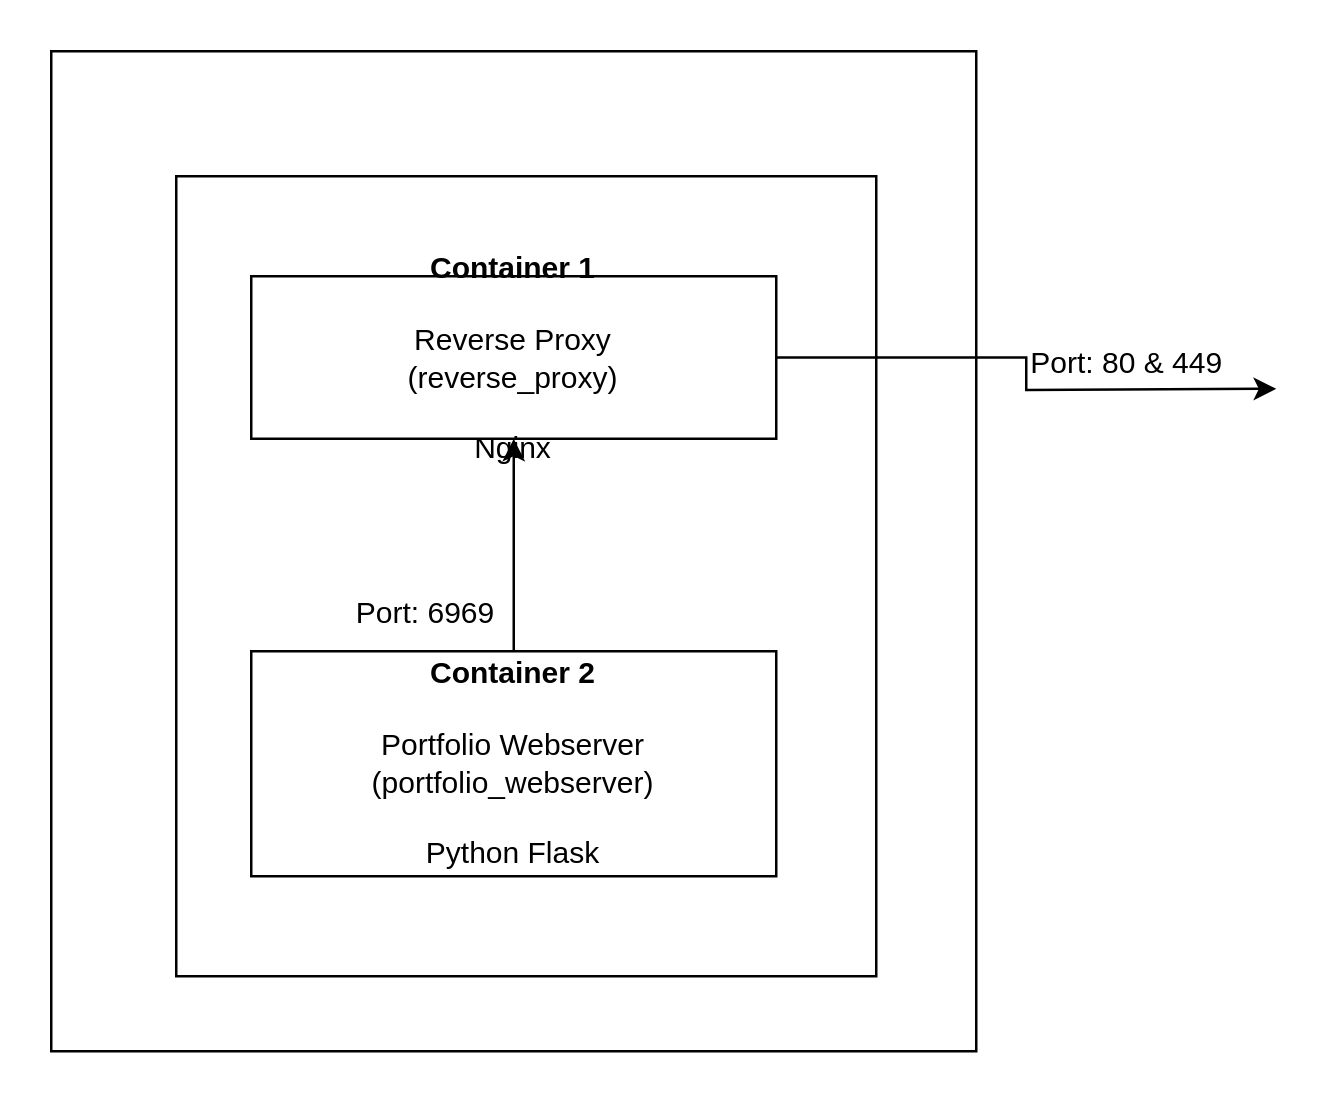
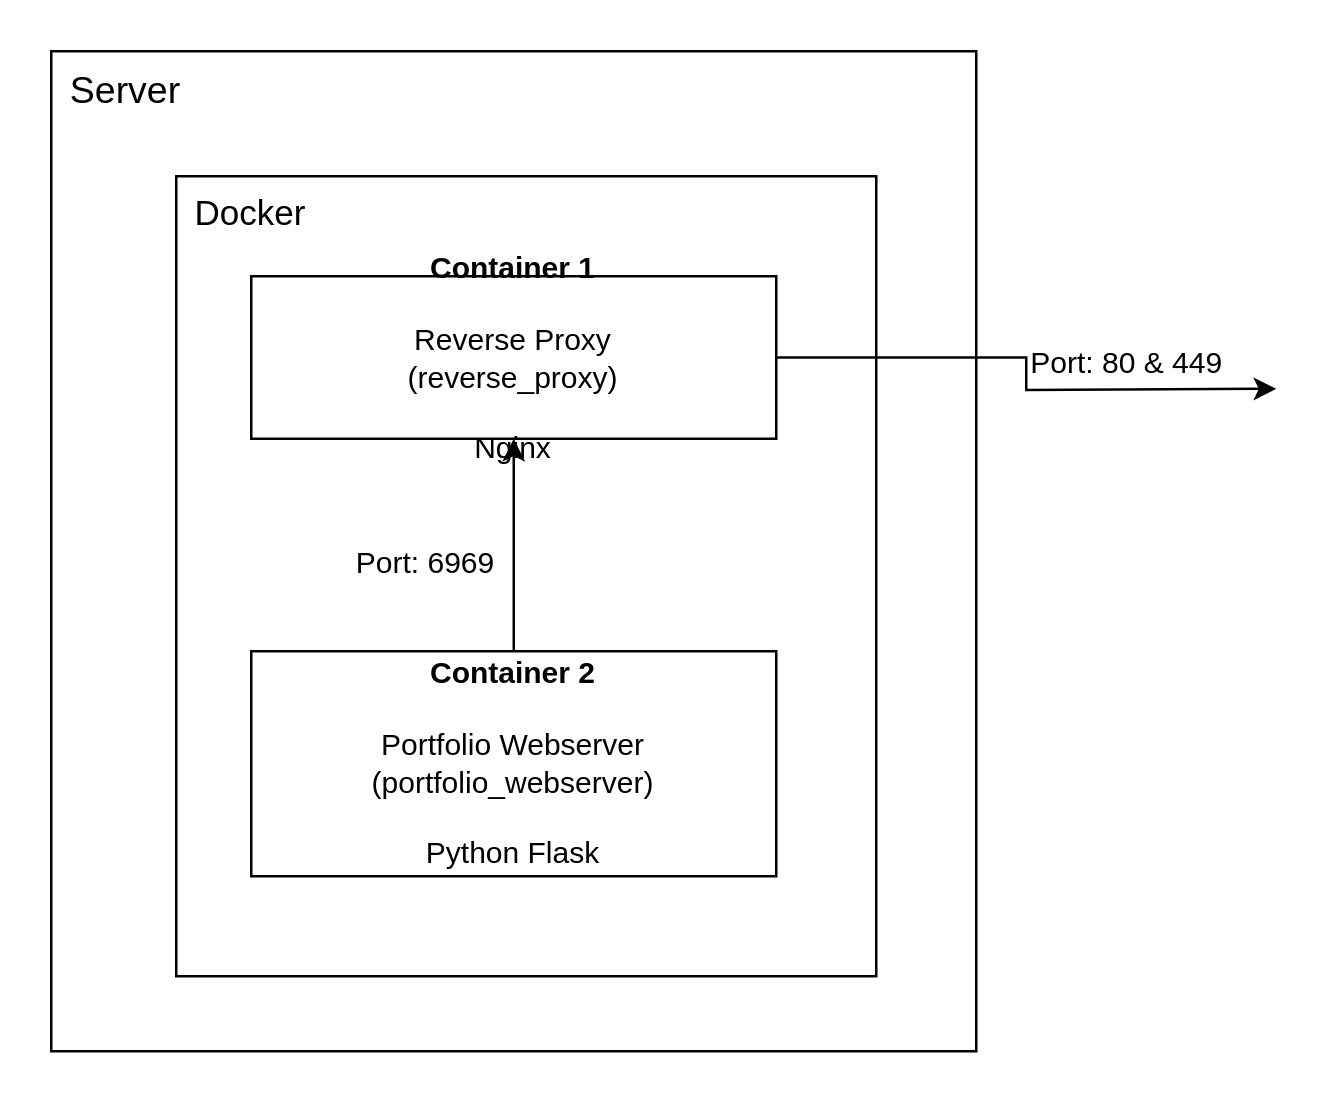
node "Server": added
node "Docker": added
node "Port: 6969": moved (426, 614) -> (426, 564)
